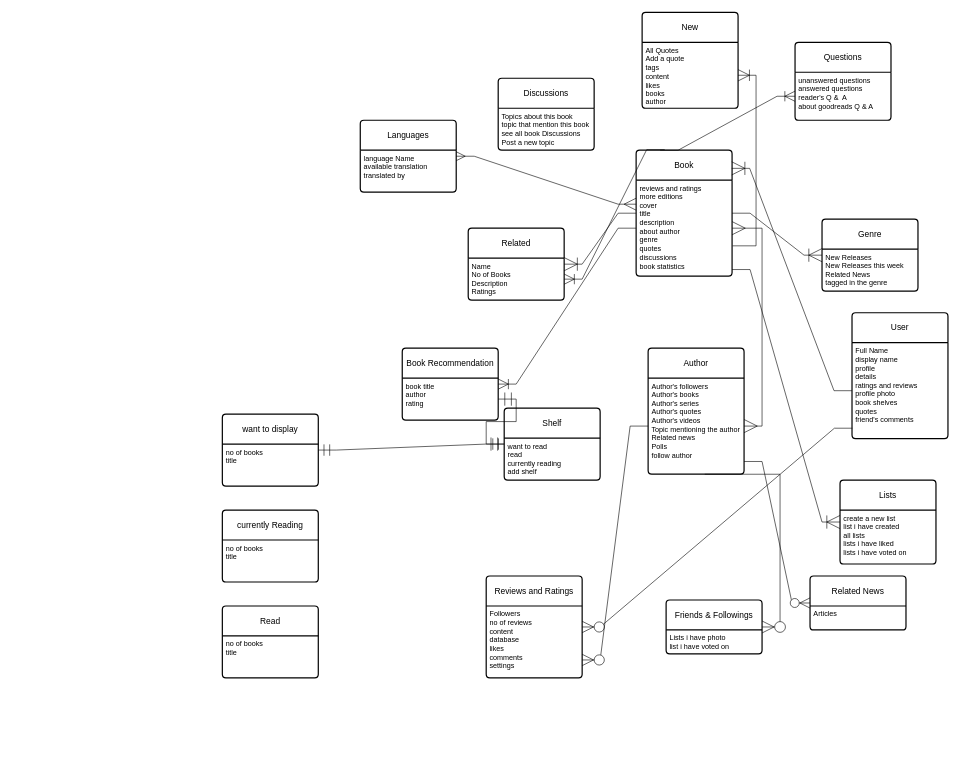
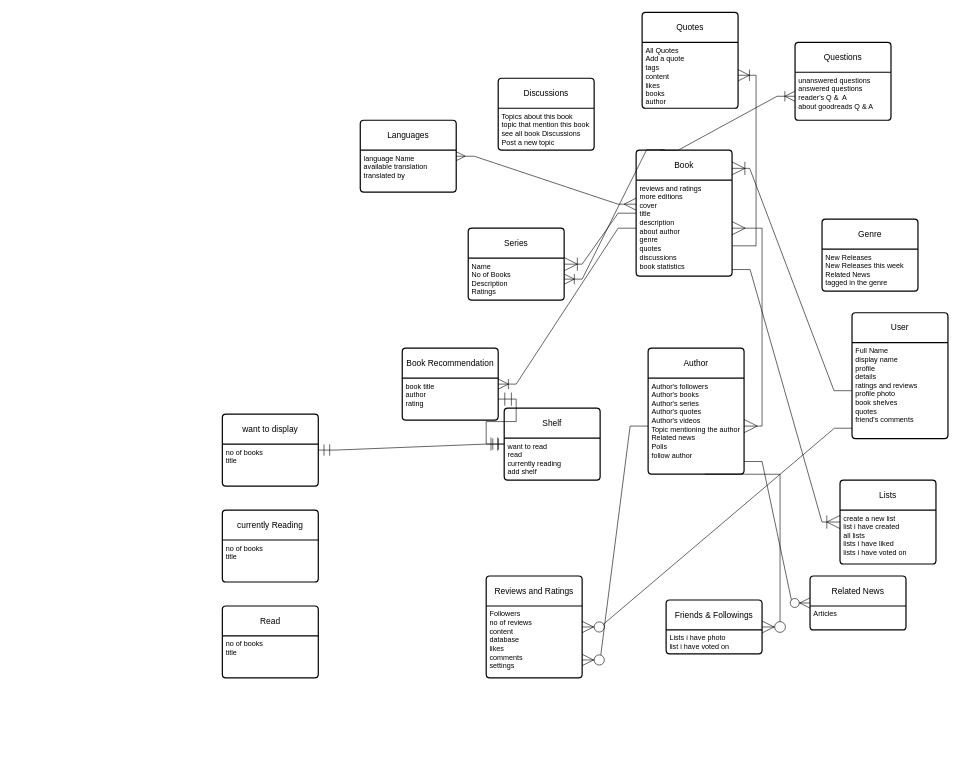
node "New": label "New" -> "Quotes"
edge "Book" -> "Genre": removed
node "Related": label "Related" -> "Series"
